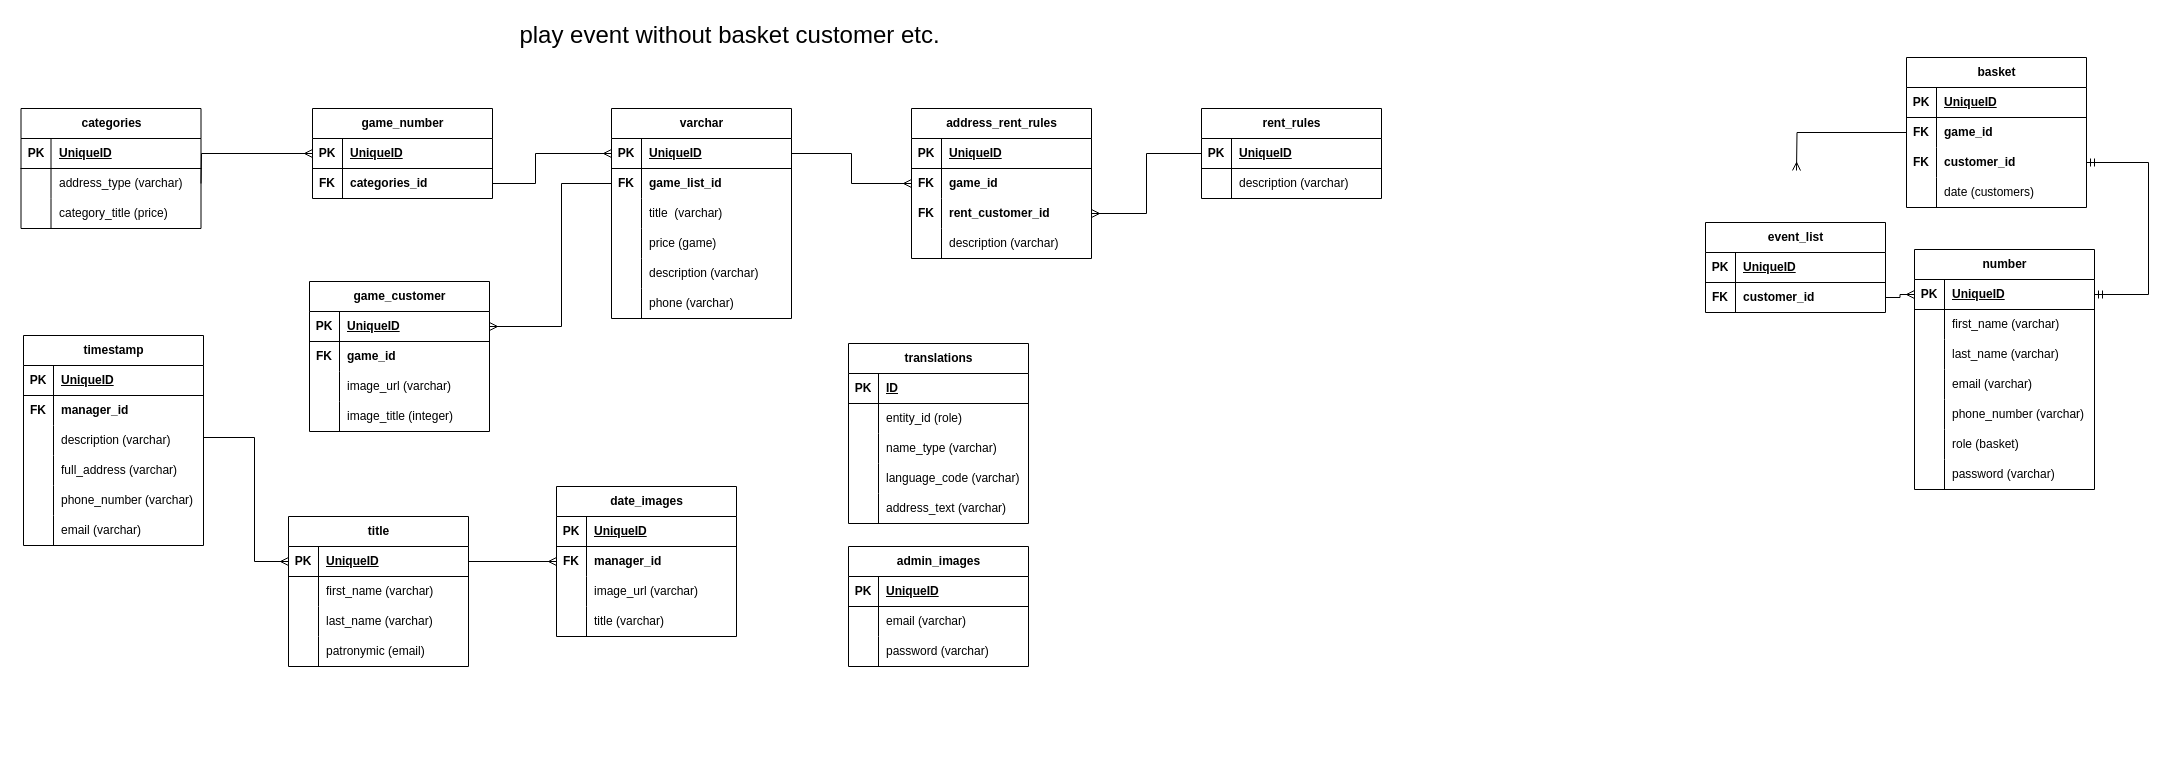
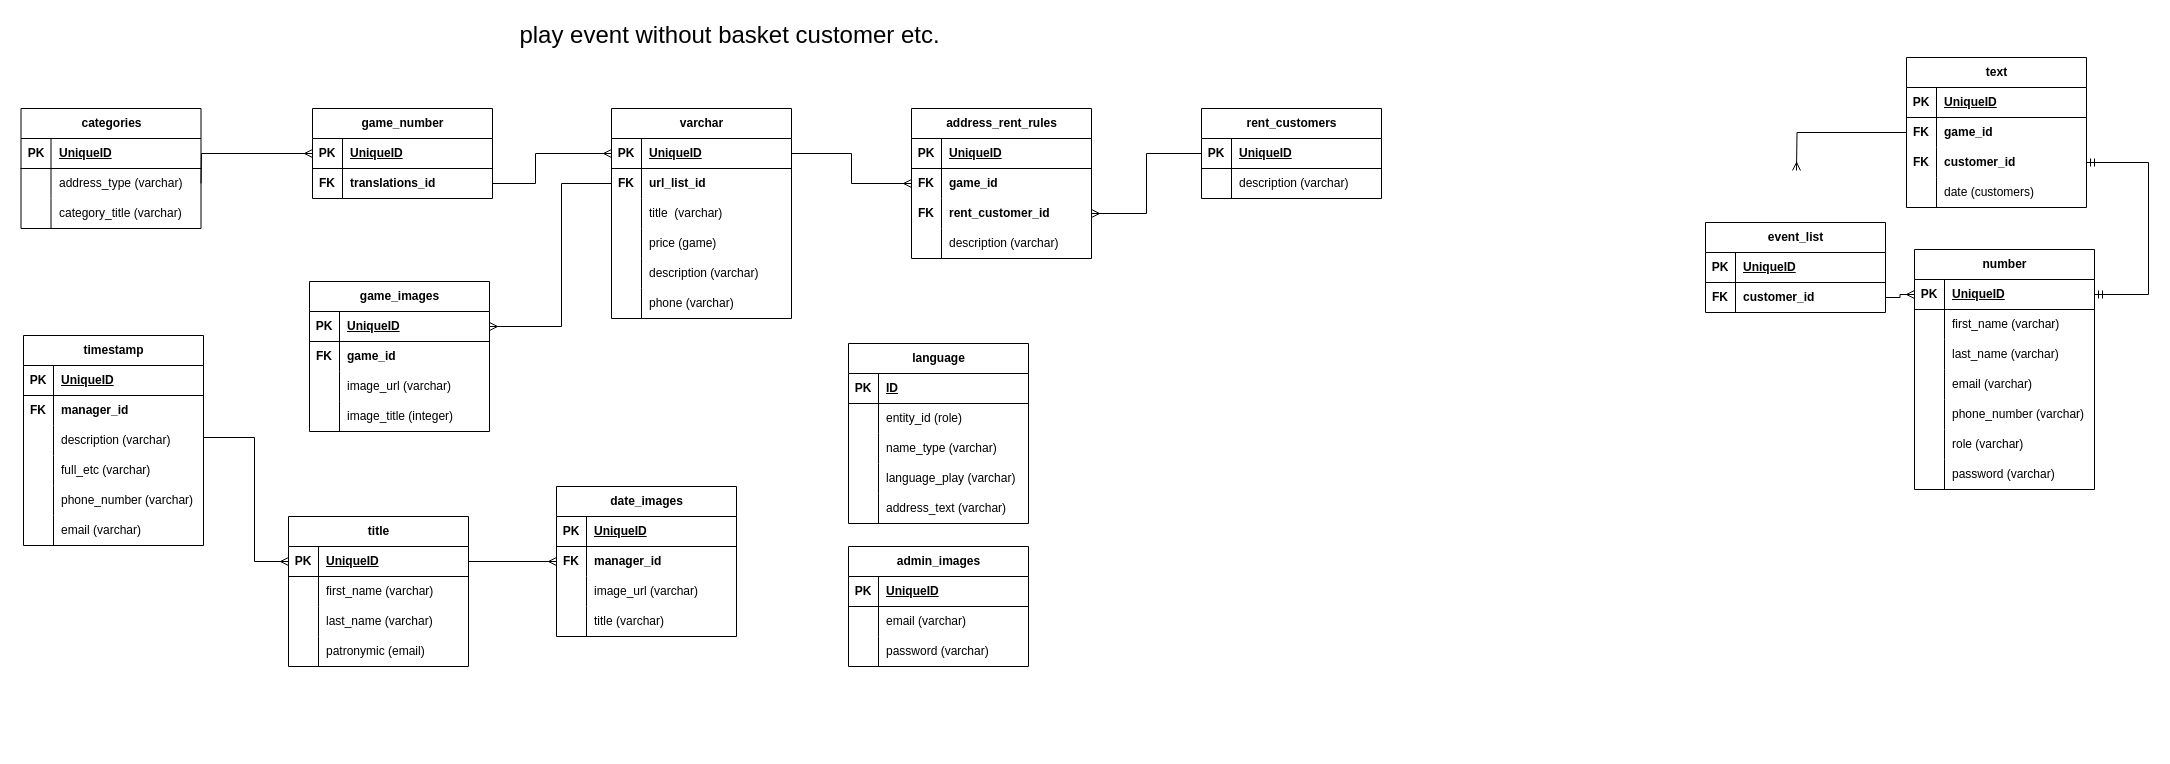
node "basket": label "basket" -> "text"
node "rent_rules": label "rent_rules" -> "rent_customers"
node "categories_id": label "categories_id" -> "translations_id"
node "game_list_id": label "game_list_id" -> "url_list_id"
node "category_title (price)": label "category_title (price)" -> "category_title (varchar)"
node "game_customer": label "game_customer" -> "game_images"
node "translations": label "translations" -> "language"
node "role (basket)": label "role (basket)" -> "role (varchar)"
node "full_address (varchar)": label "full_address (varchar)" -> "full_etc (varchar)"
node "language_code (varchar)": label "language_code (varchar)" -> "language_play (varchar)"
